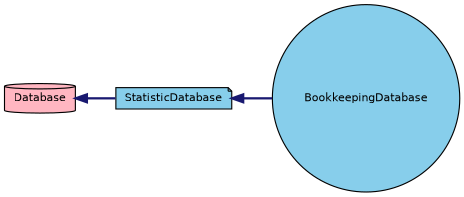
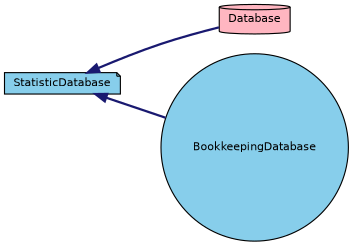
edge "StatisticDatabase" -> "Database": reversed
